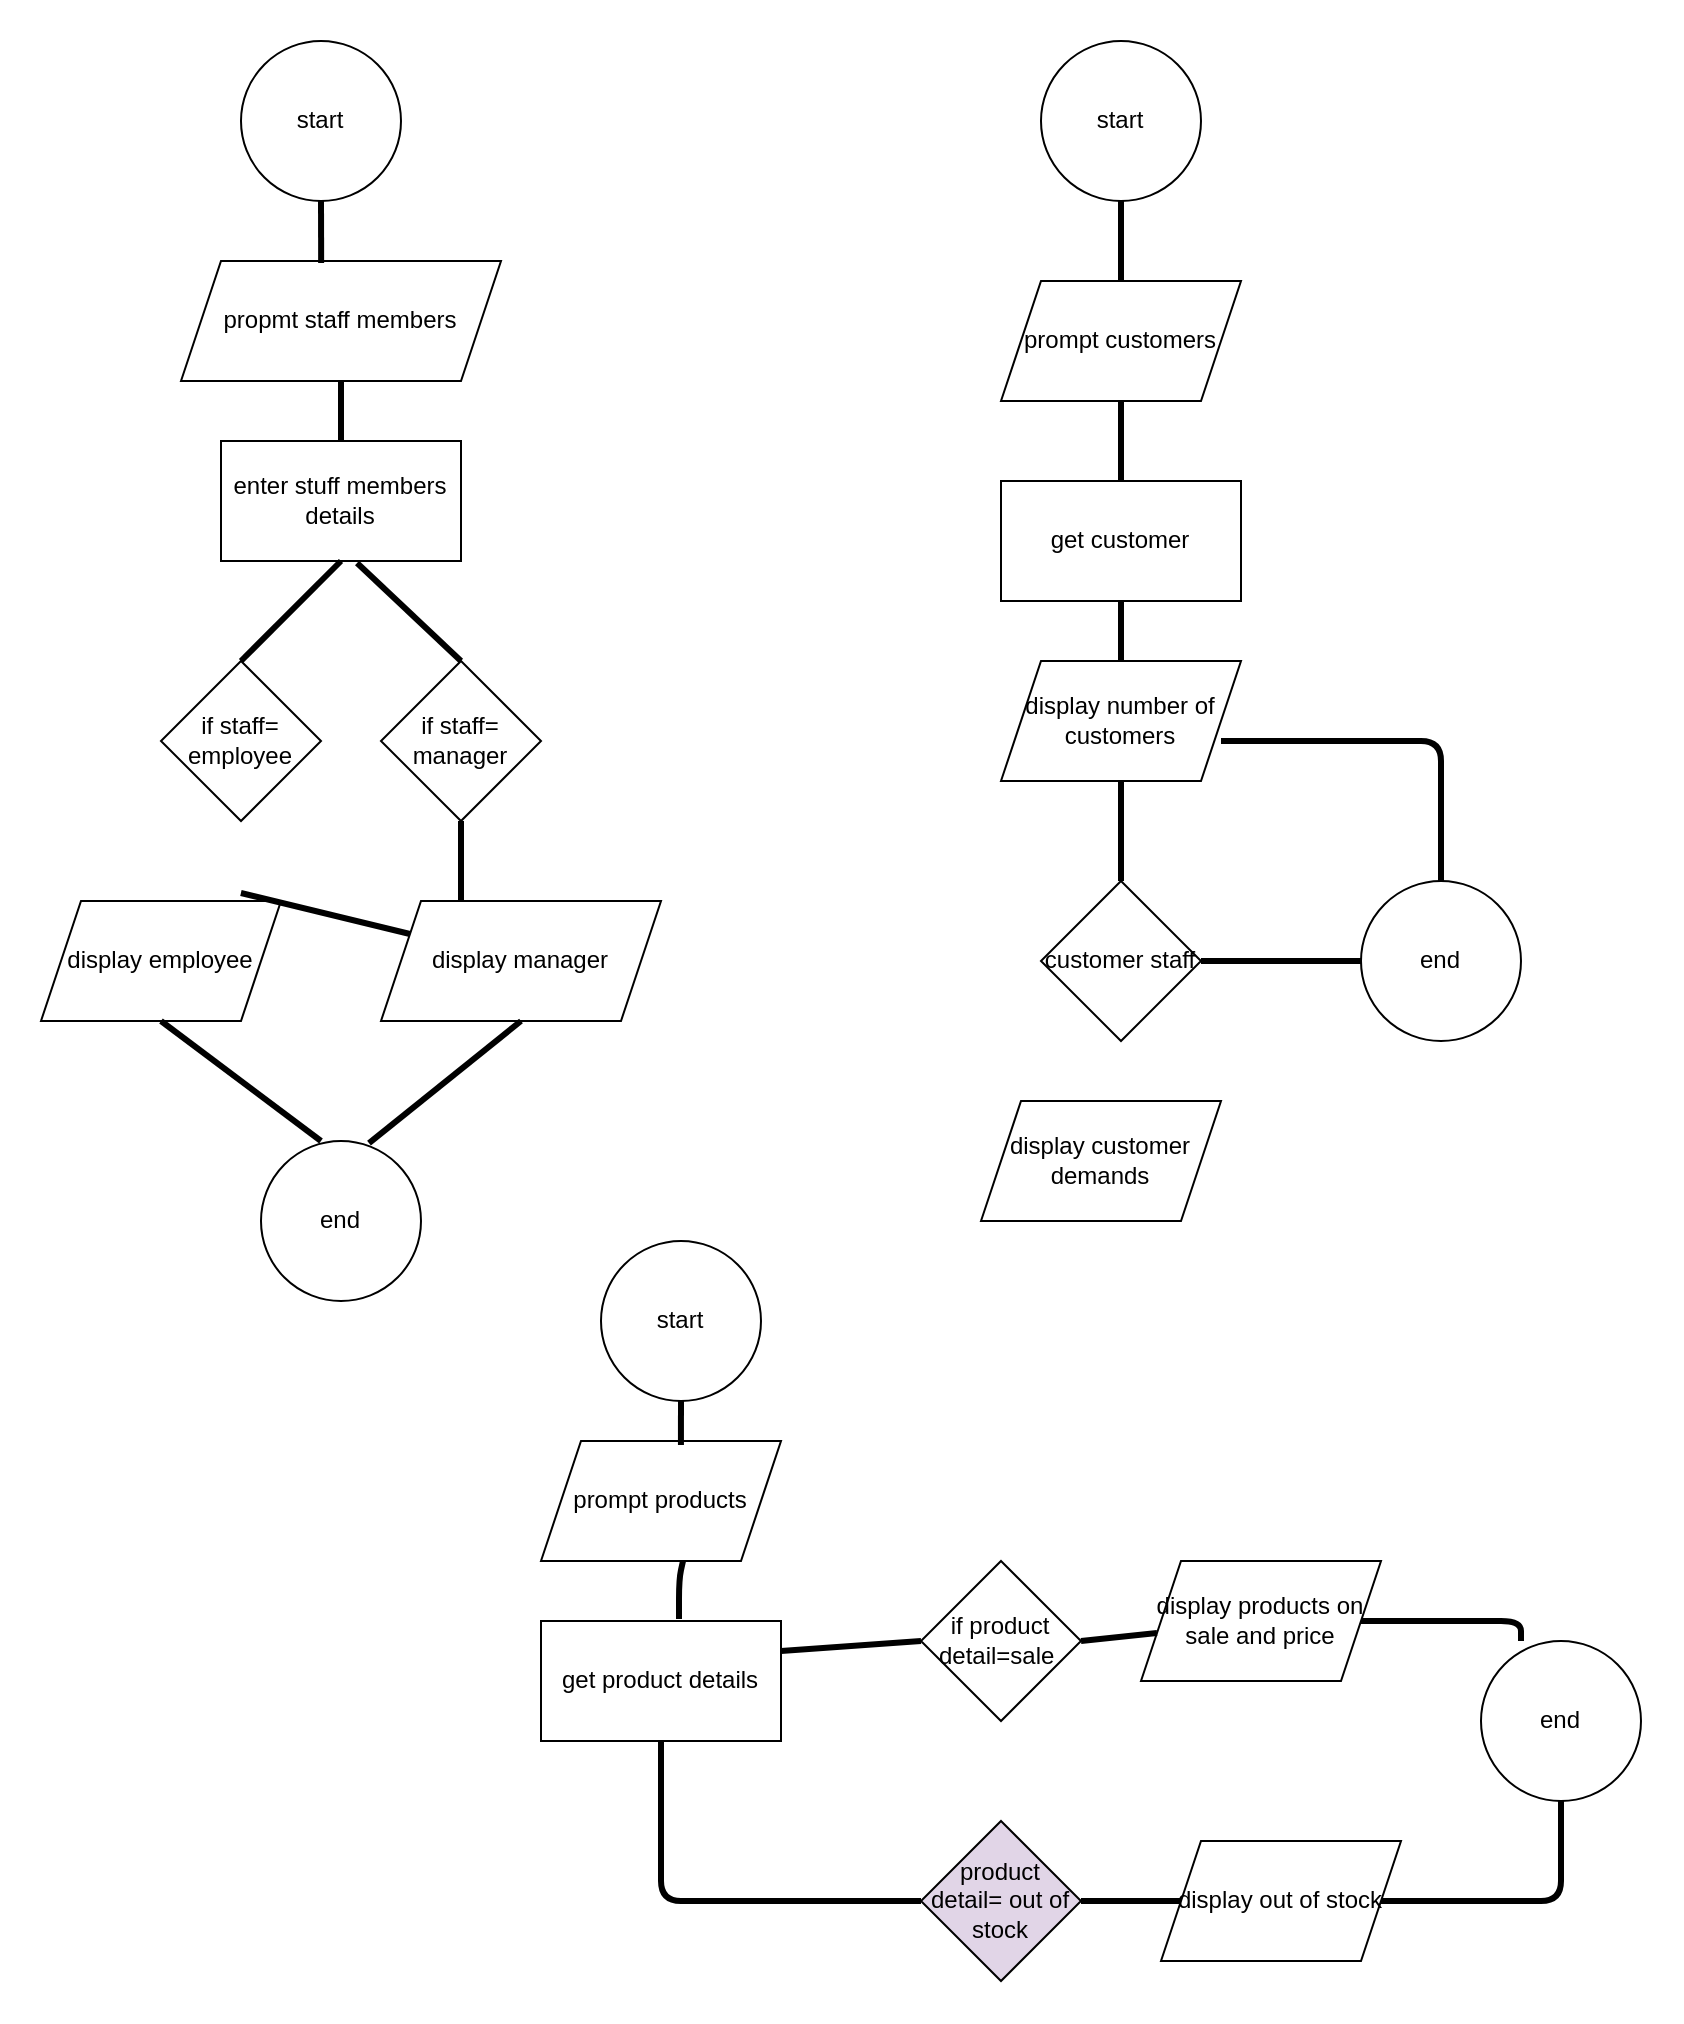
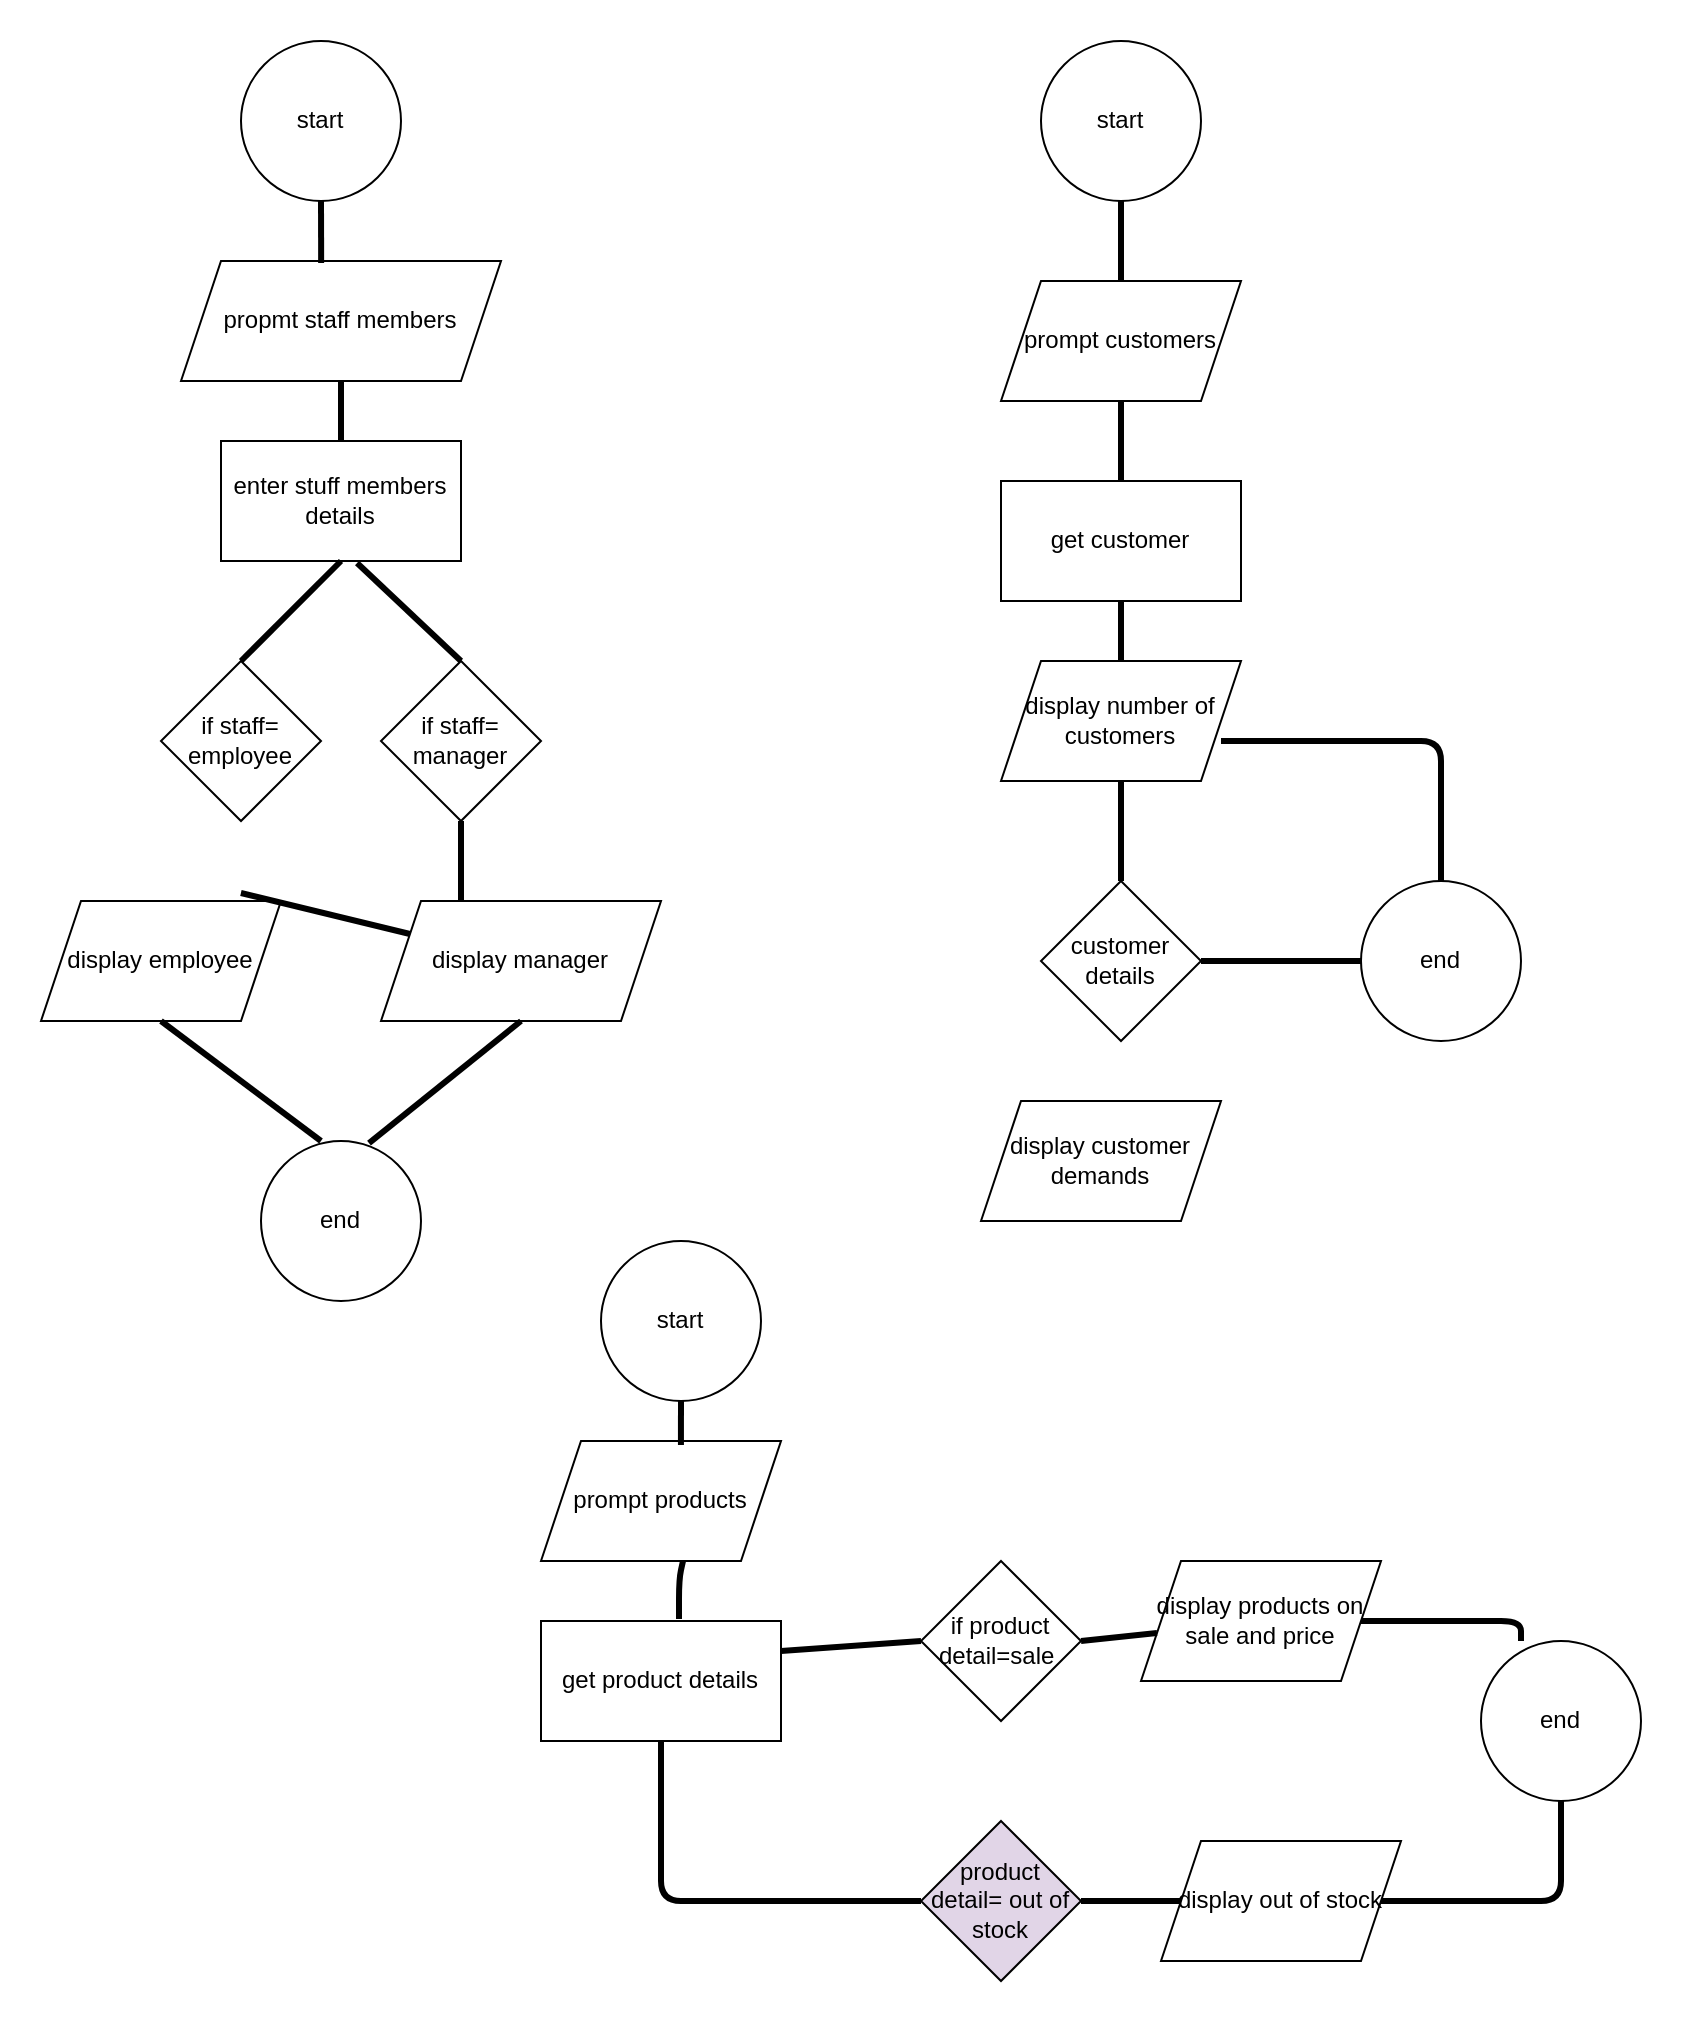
node "customer staff": label "customer staff" -> "customer details"
